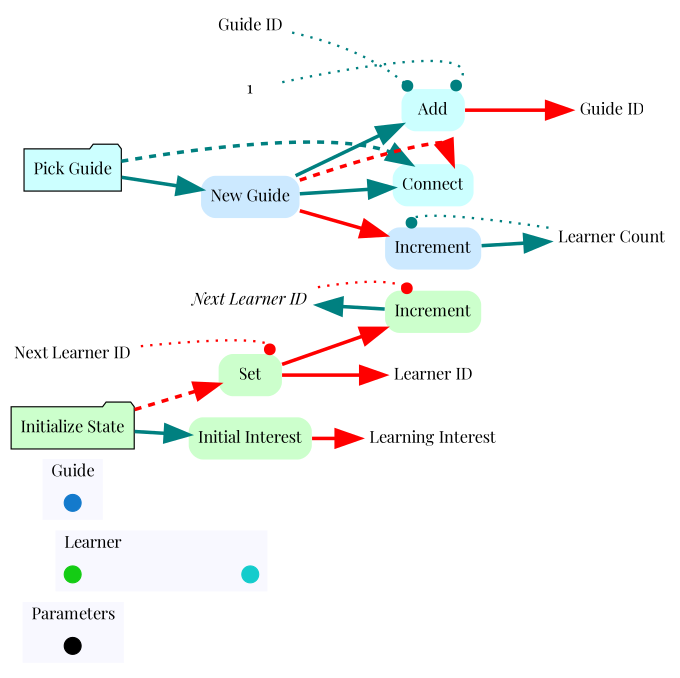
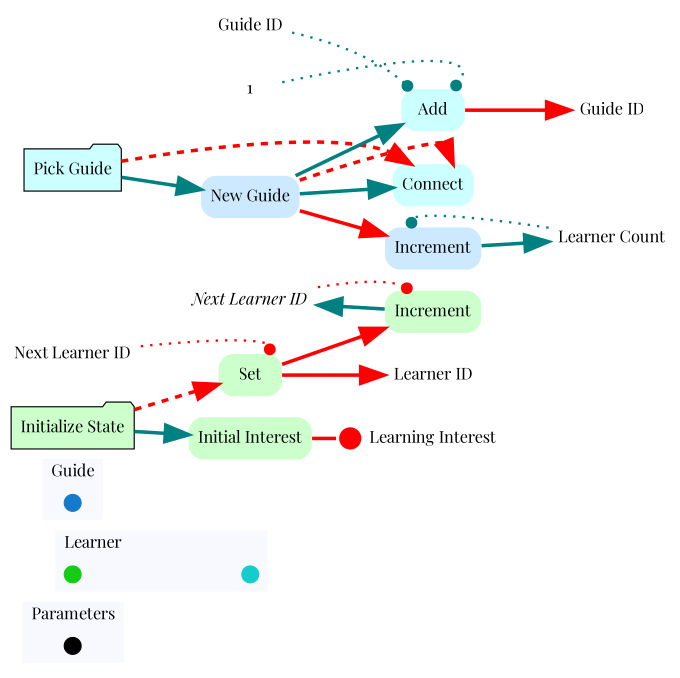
edge "Pick Guide" -> "Connect": color teal -> red
edge "Initial Interest" -> "Learning Interest": arrowhead normal -> dot
